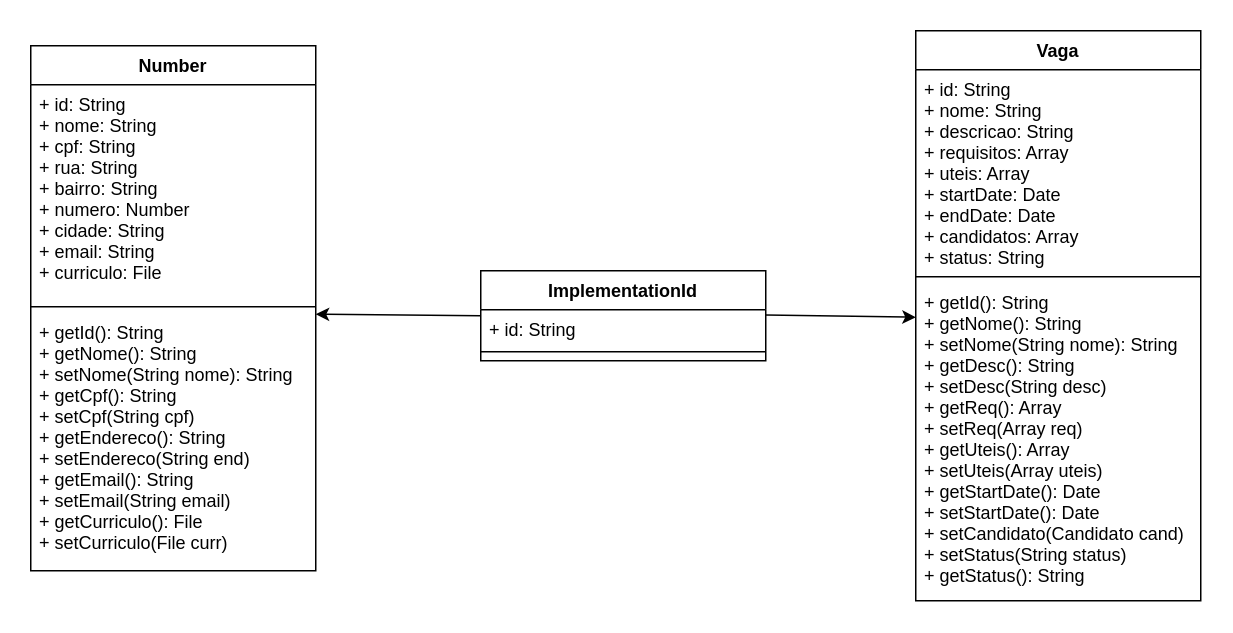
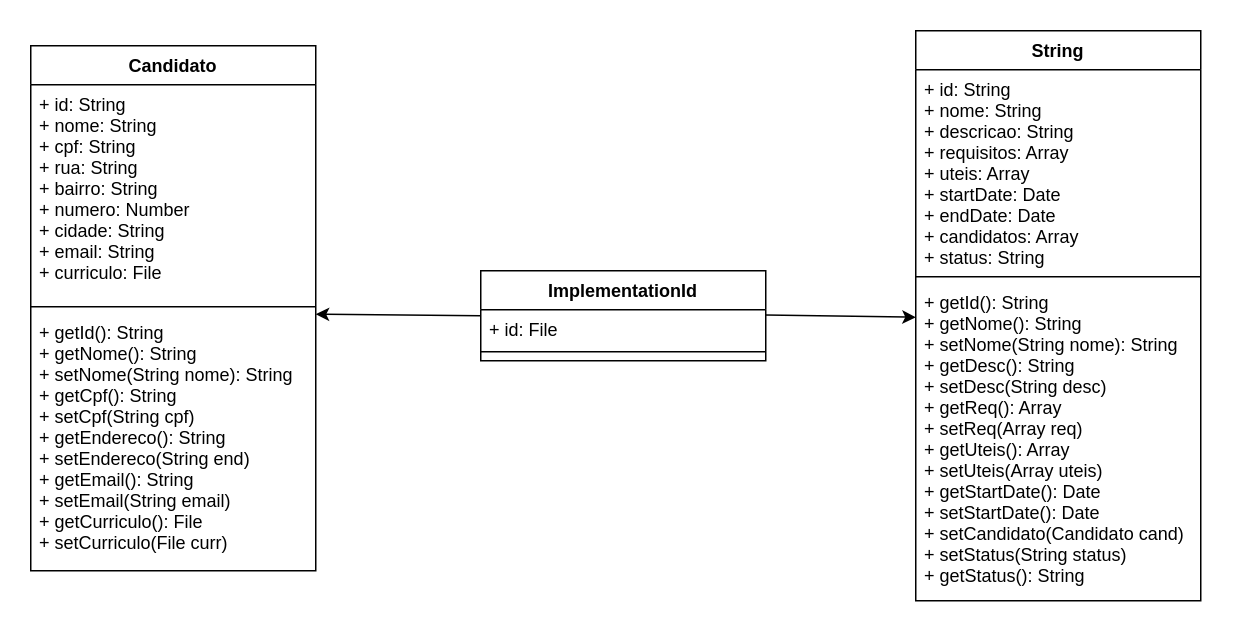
node "Vaga": label "Vaga" -> "String"
node "Number": label "Number" -> "Candidato"
node "+ id: String": label "+ id: String" -> "+ id: File"
